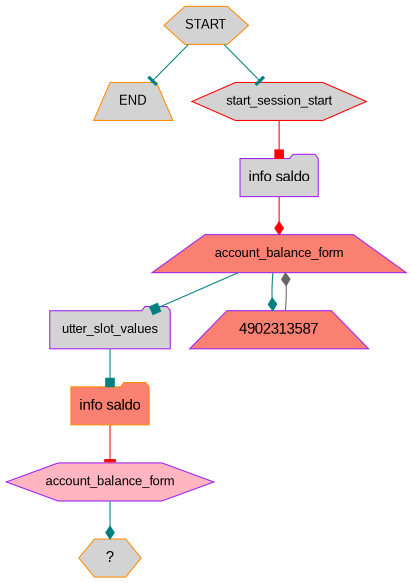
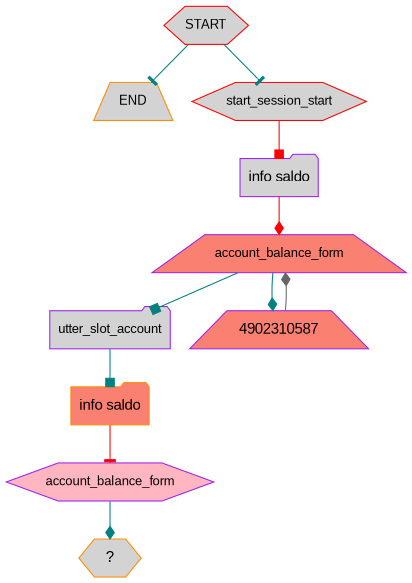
node "START": color darkorange -> red
node "utter_slot_values": label "utter_slot_values" -> "utter_slot_account"
node "4902313587": label "4902313587" -> "4902310587"
